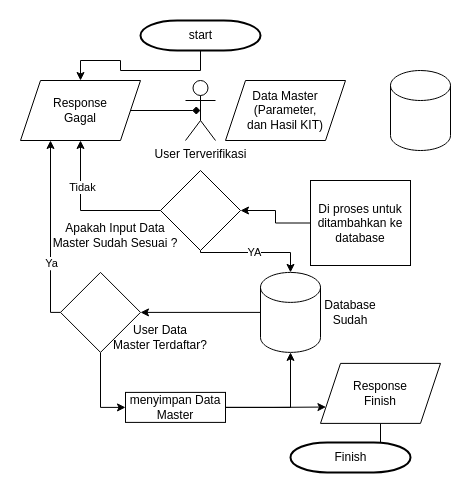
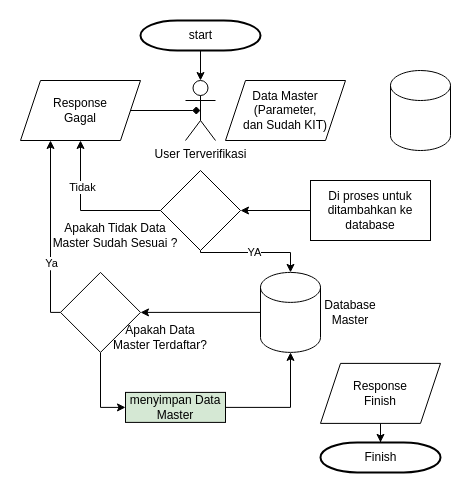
edge "start" -> "Response Gagal": now "start" -> "User Terverifikasi"
node "Data Master (Parameter, dan Hasil KIT)": label "Data Master (Parameter, dan Hasil KIT)" -> "Data Master (Parameter, dan Sudah KIT)"
node "Di proses untuk ditambahkan ke database": size 100x85 -> 120x60
node "Apakah Input Data Master Sudah Sesuai ?": label "Apakah Input Data Master Sudah Sesuai ?" -> "Apakah Tidak Data Master Sudah Sesuai ?"
node "Database Sudah": label "Database Sudah" -> "Database Master"
node "User Data Master Terdaftar?": label "User Data Master Terdaftar?" -> "Apakah Data Master Terdaftar?"
node "menyimpan Data Master": fillcolor #ffffff -> #d5e8d4
edge "menyimpan Data Master" -> "Response Finish": removed
node "Finish": moved (351, 457) -> (381, 457)
